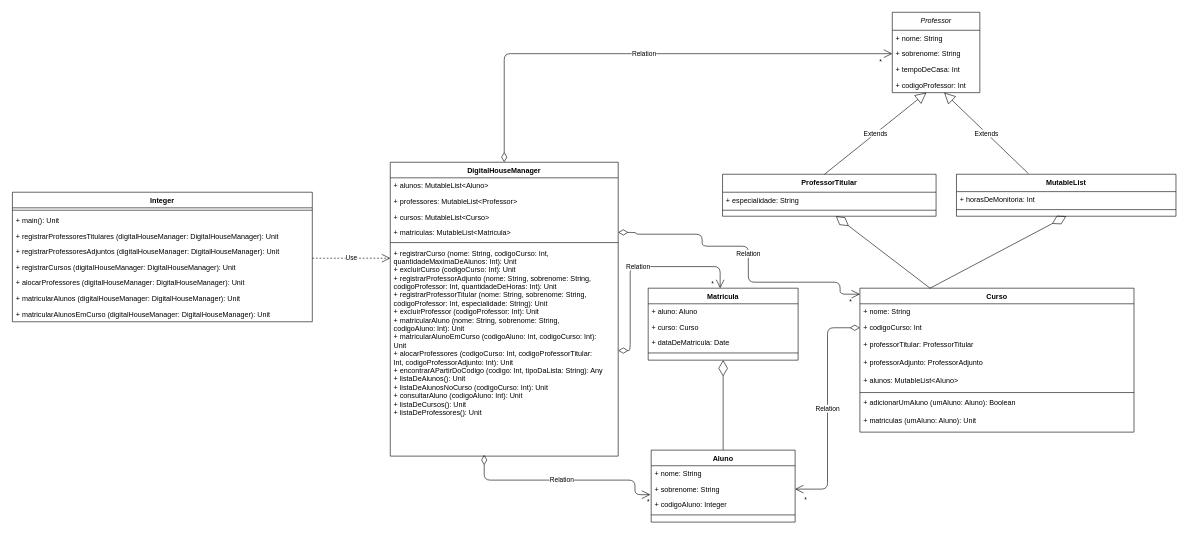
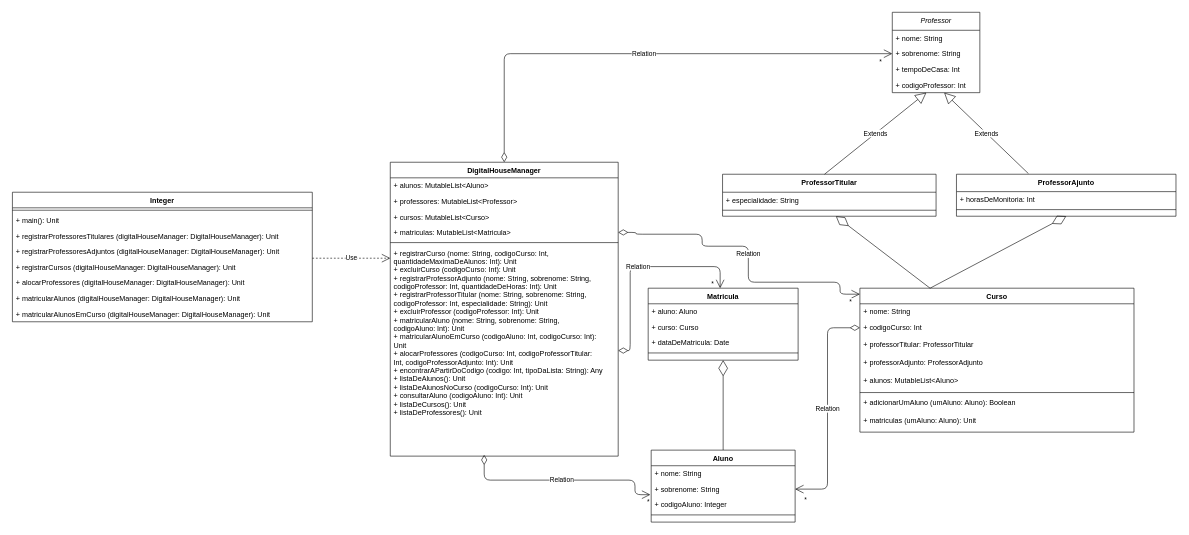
node "MutableList": label "MutableList" -> "ProfessorAjunto"
